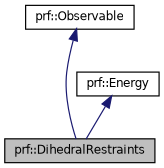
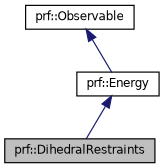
edge "prf::DihedralRestraints" -> "prf::Observable": now "prf::Energy" -> "prf::Observable"
